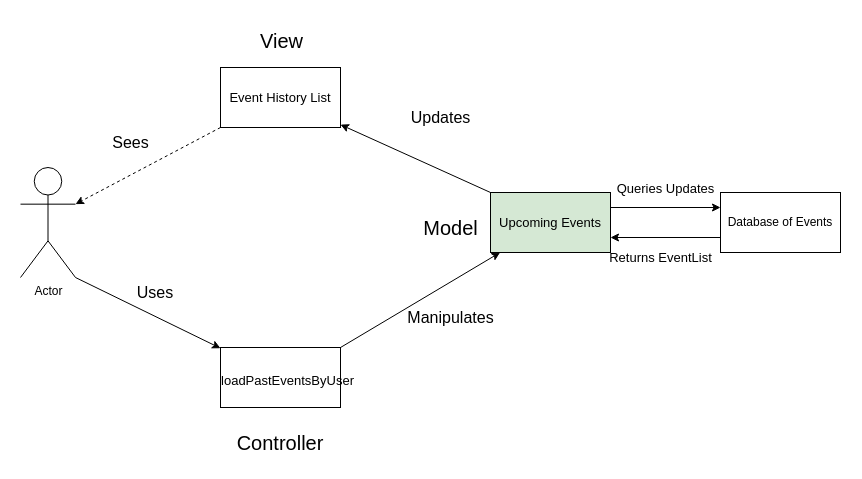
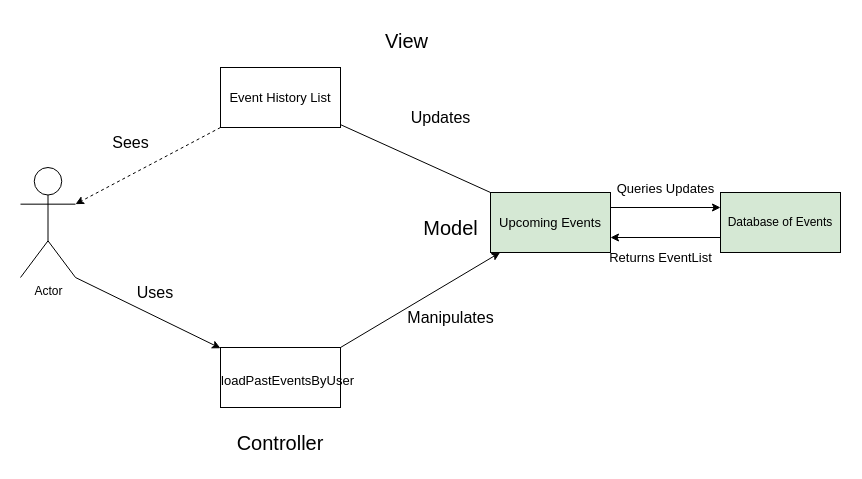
node "View": moved (282, 41) -> (407, 41)
edge "Upcoming Events" -> "Event History List": arrowhead classic -> none
node "Database of Events": fillcolor #ffffff -> #d5e8d4
